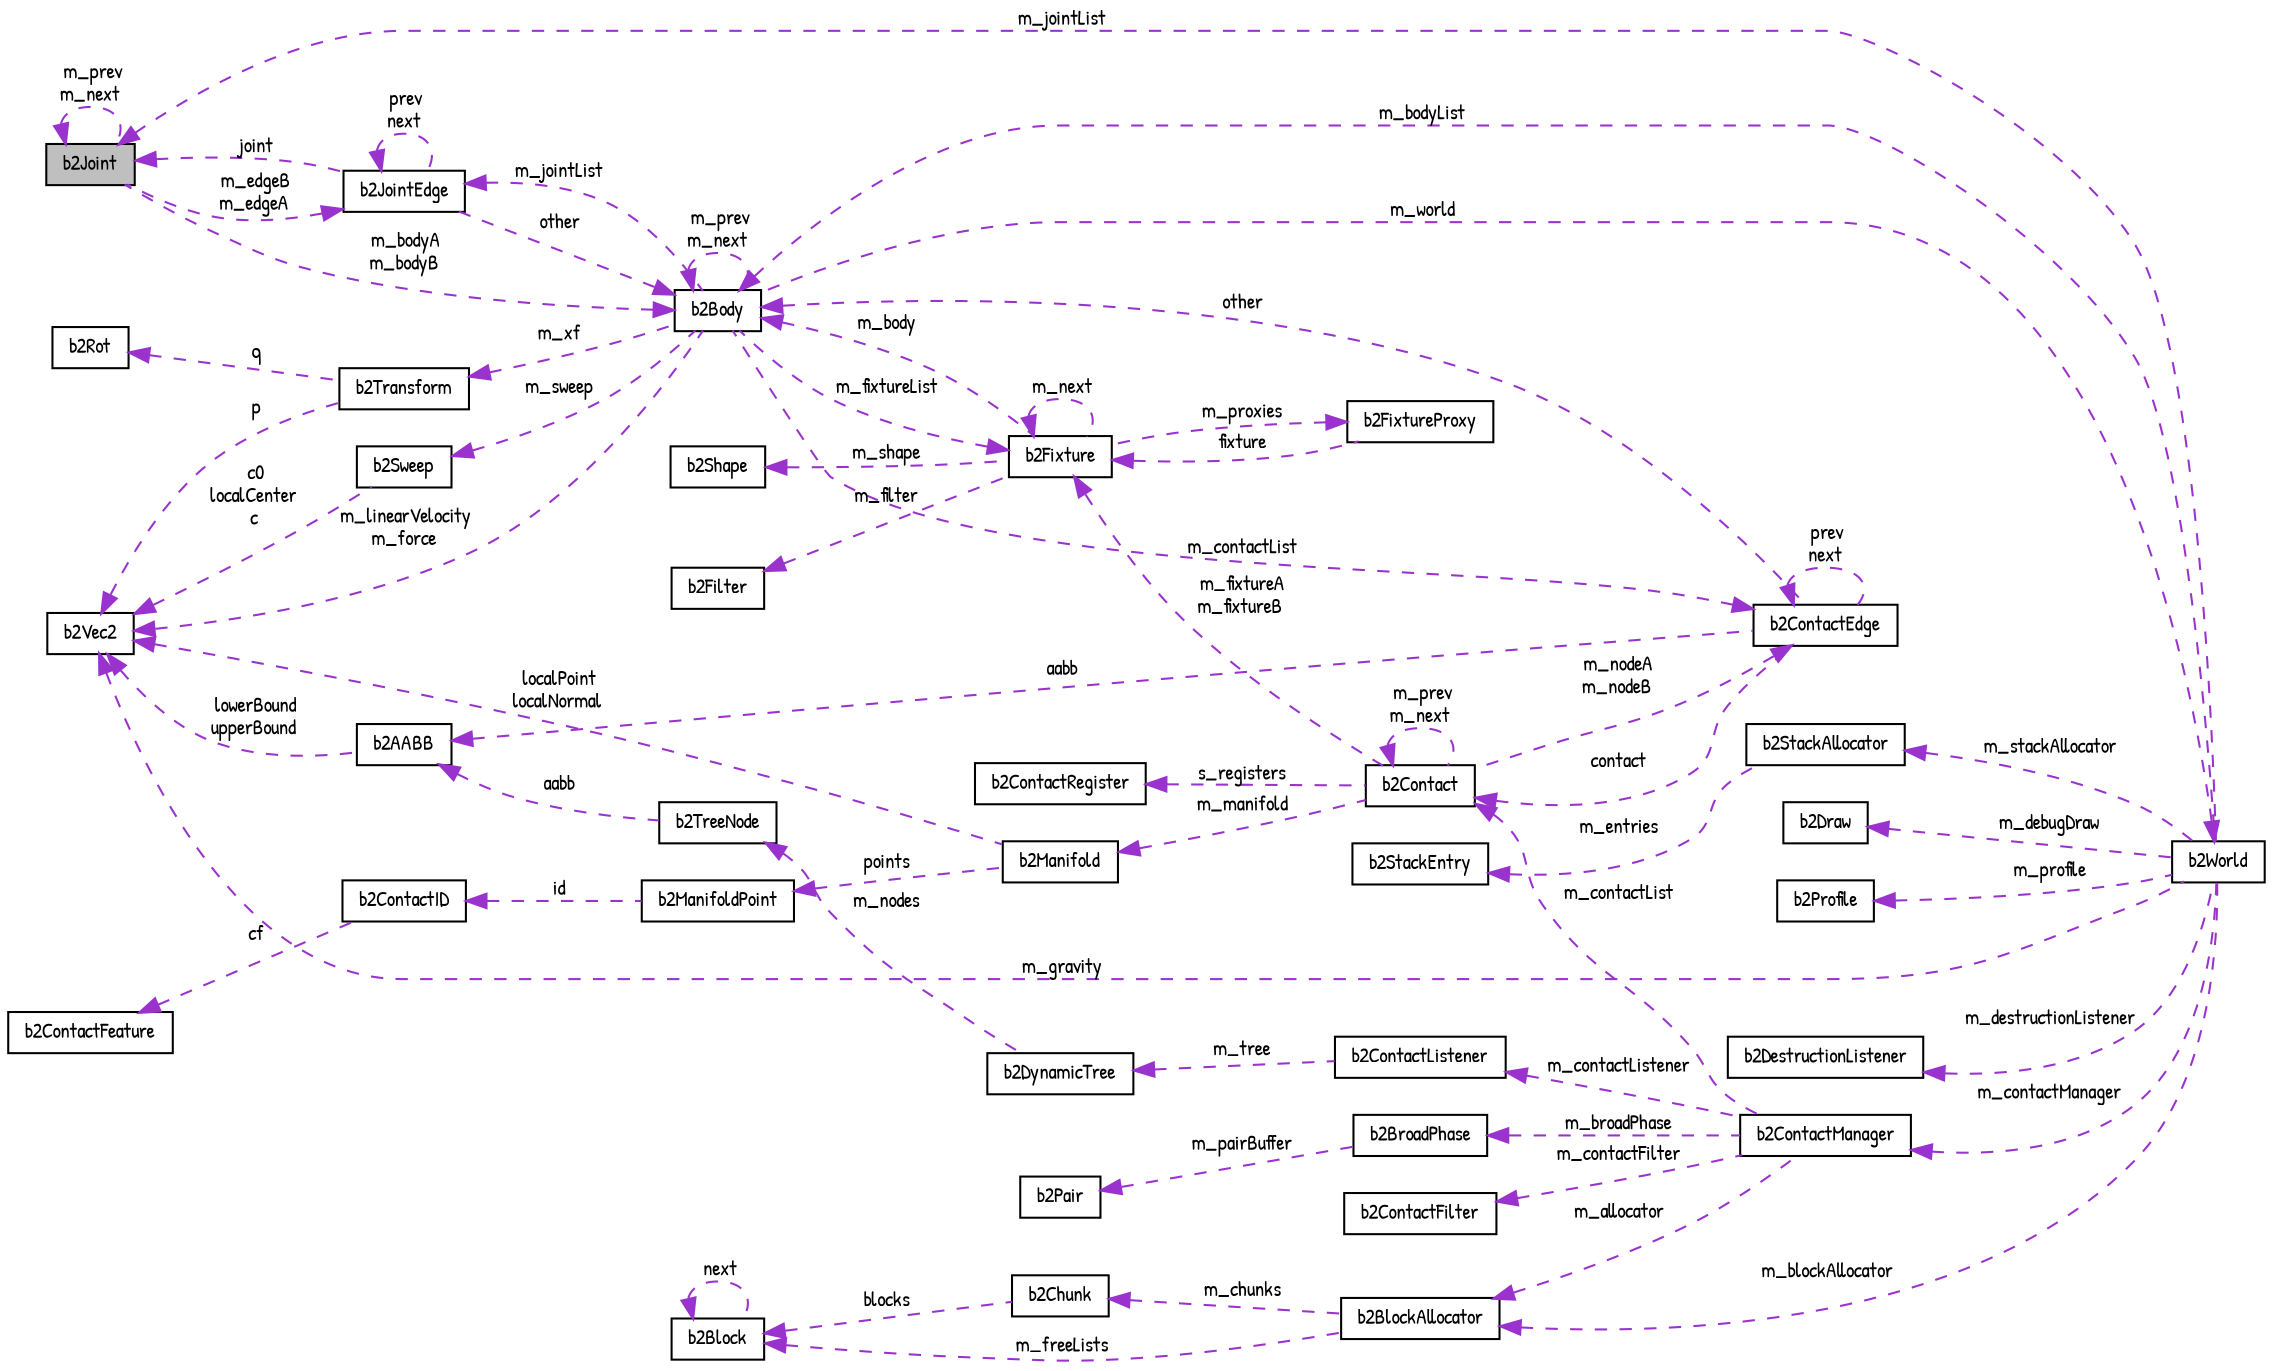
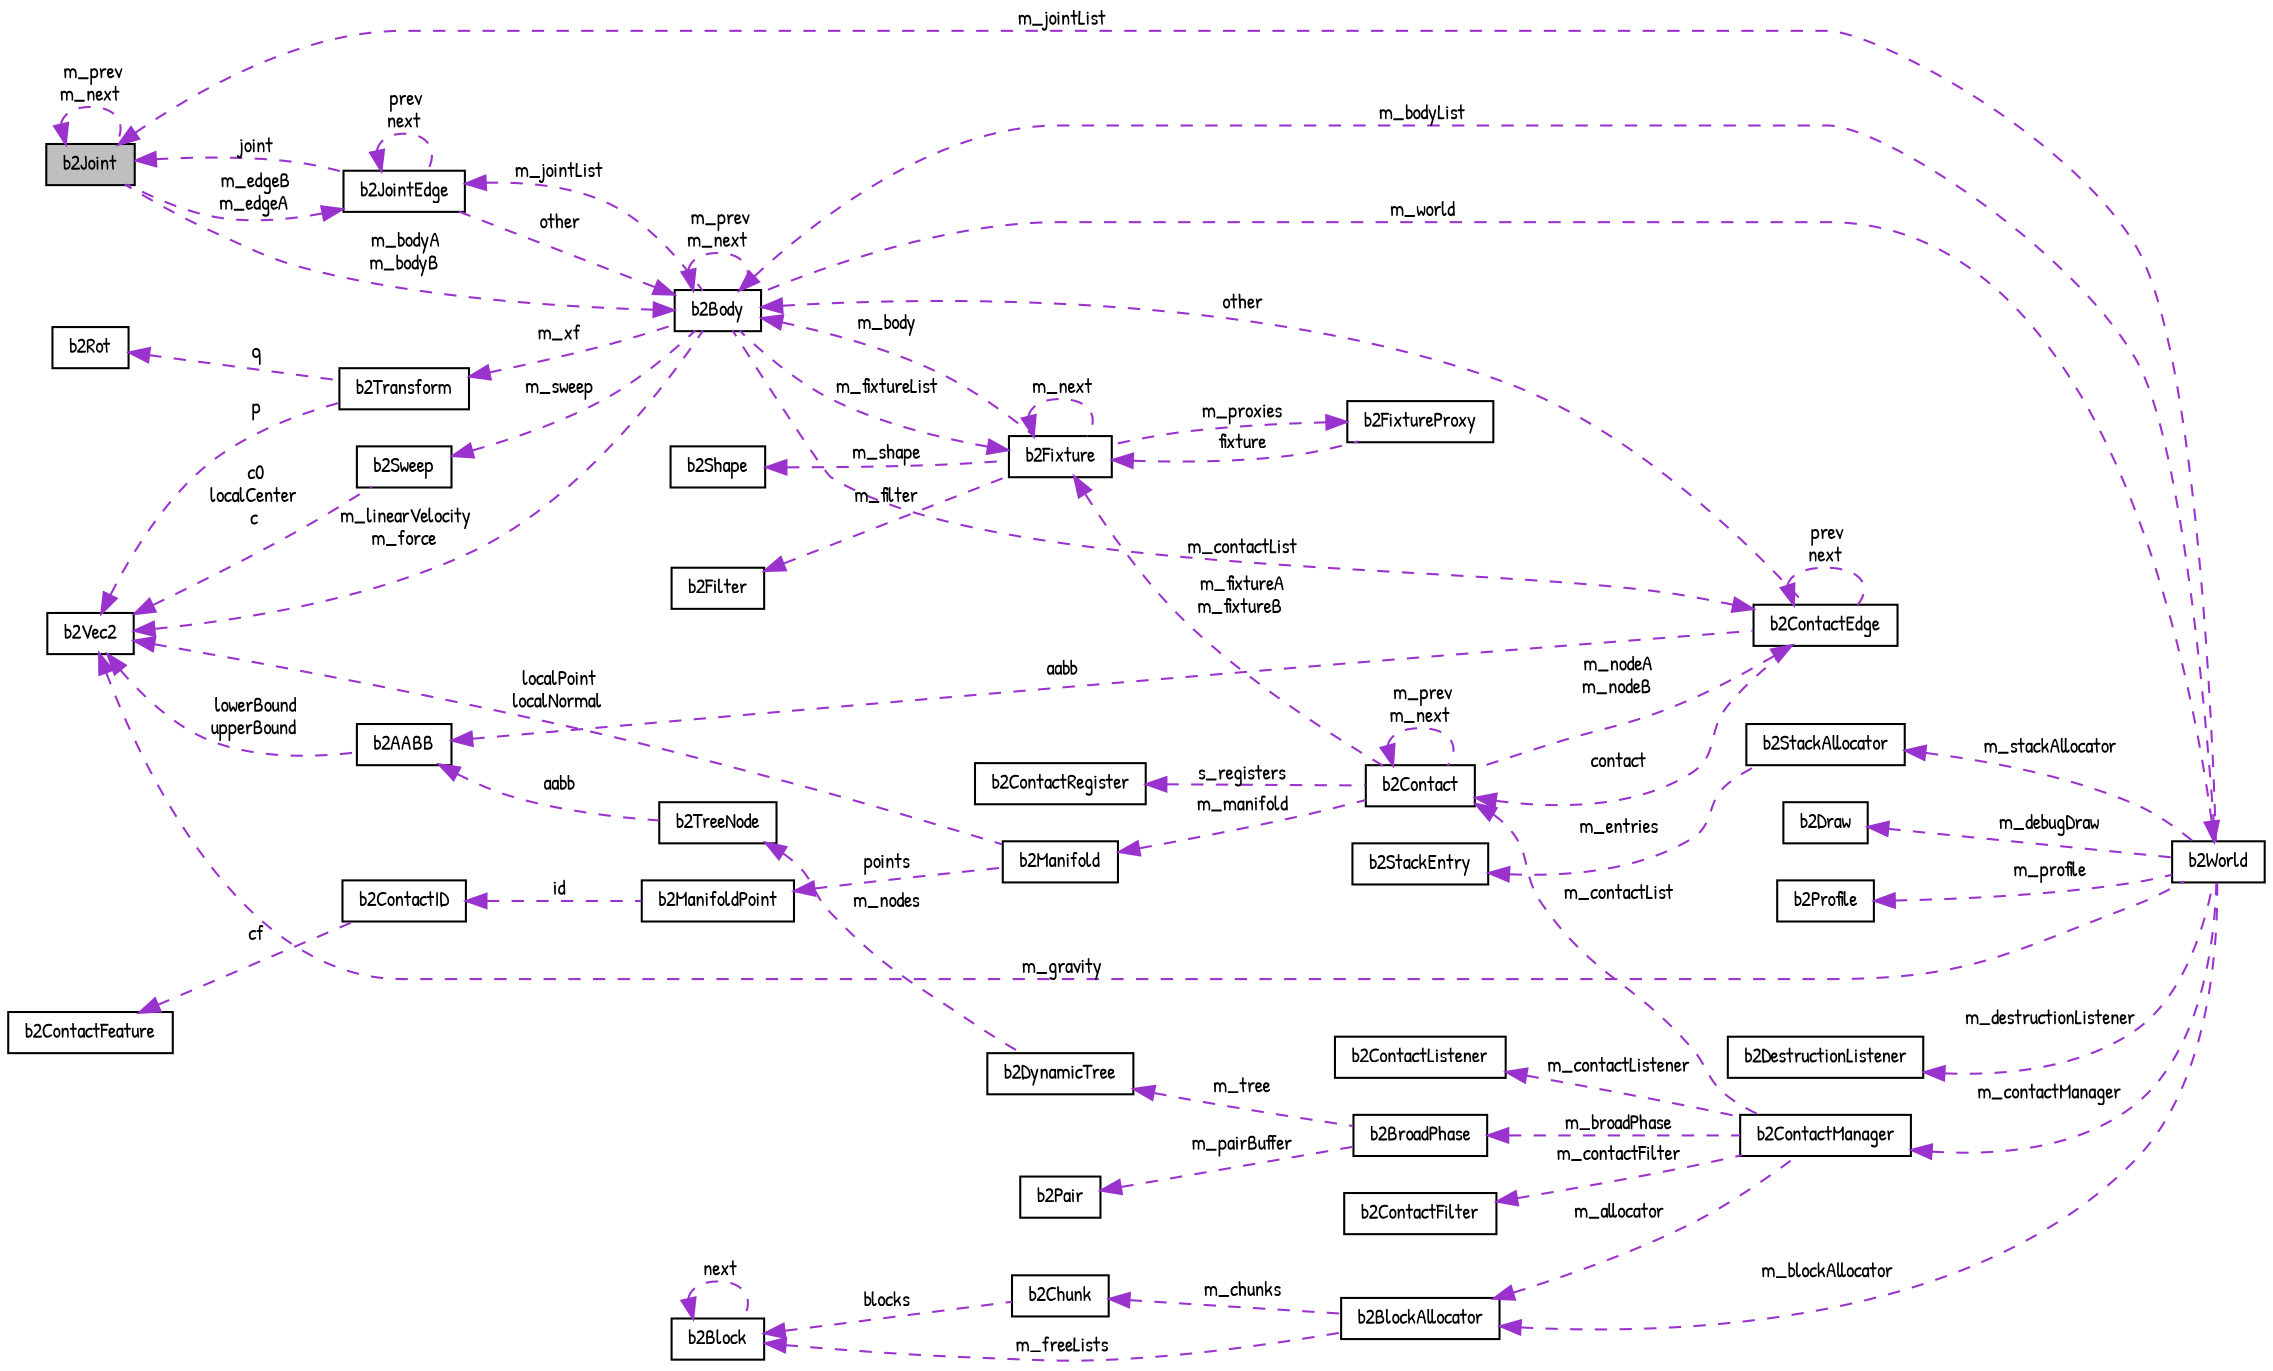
edge "b2ContactListener" -> "b2DynamicTree": now "b2BroadPhase" -> "b2DynamicTree"
